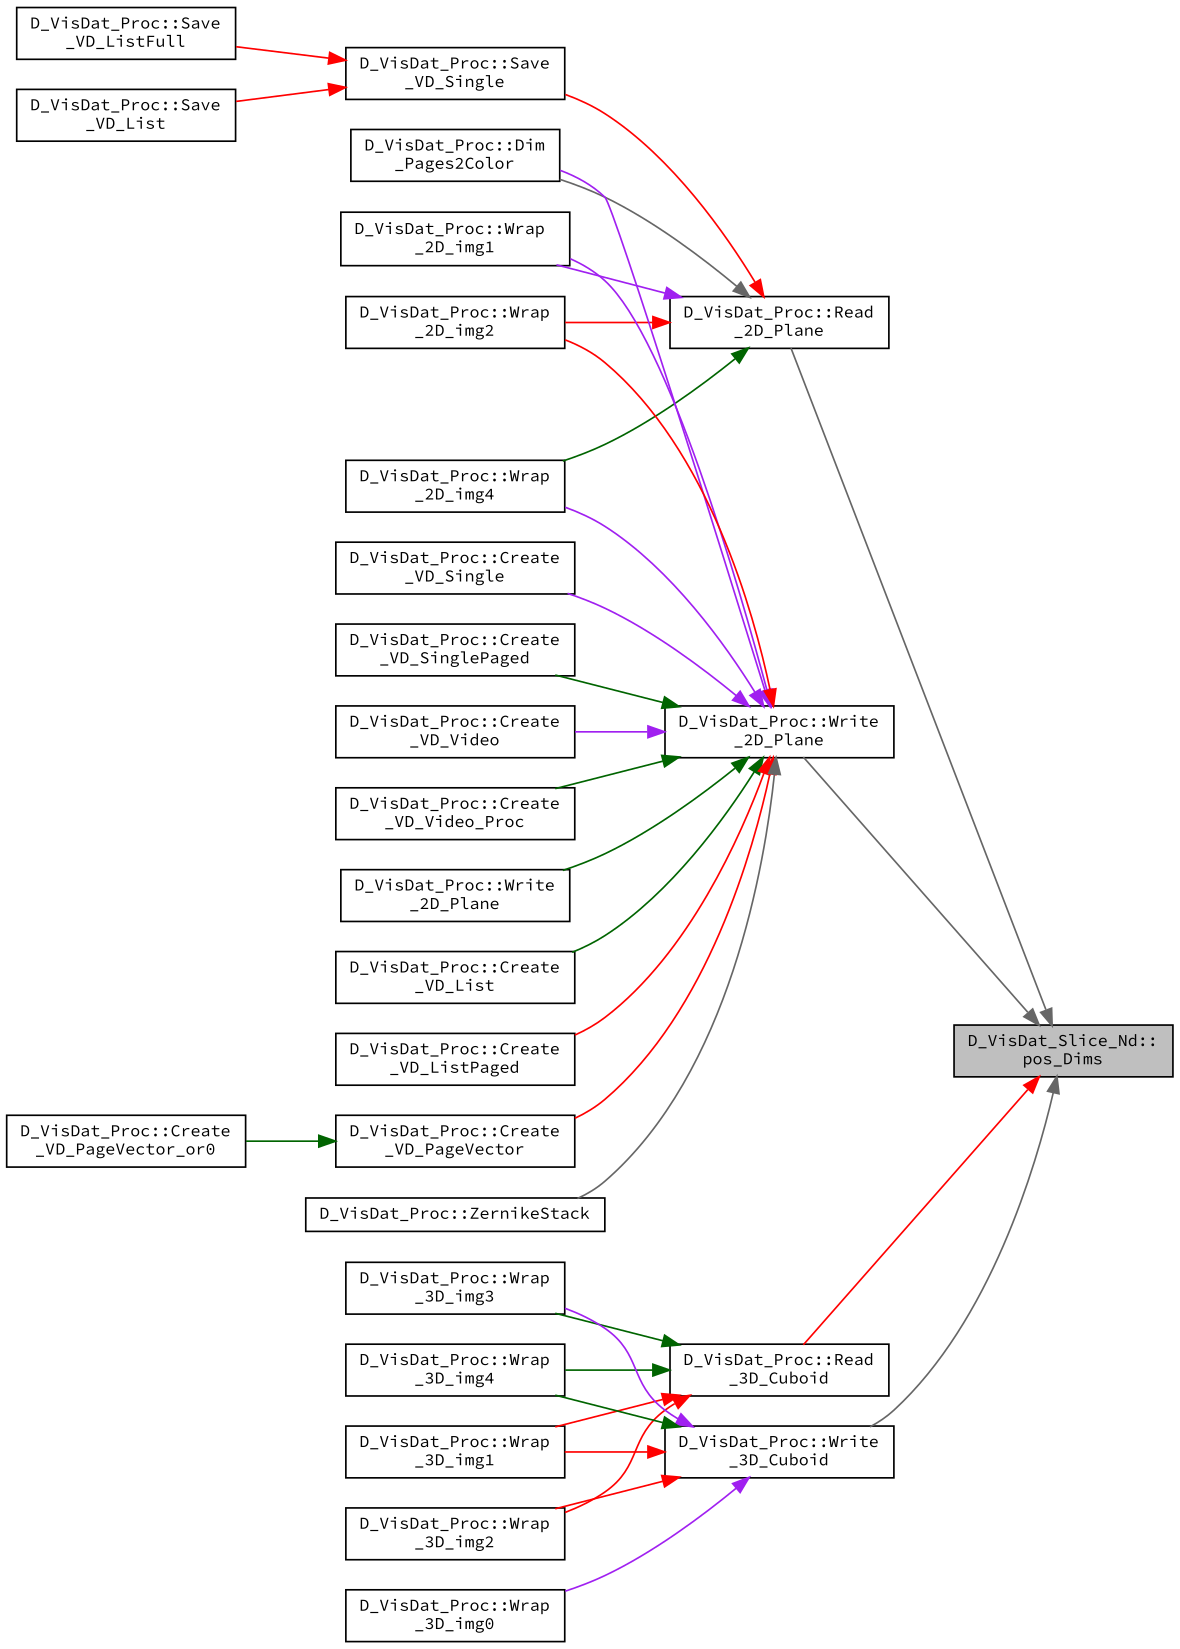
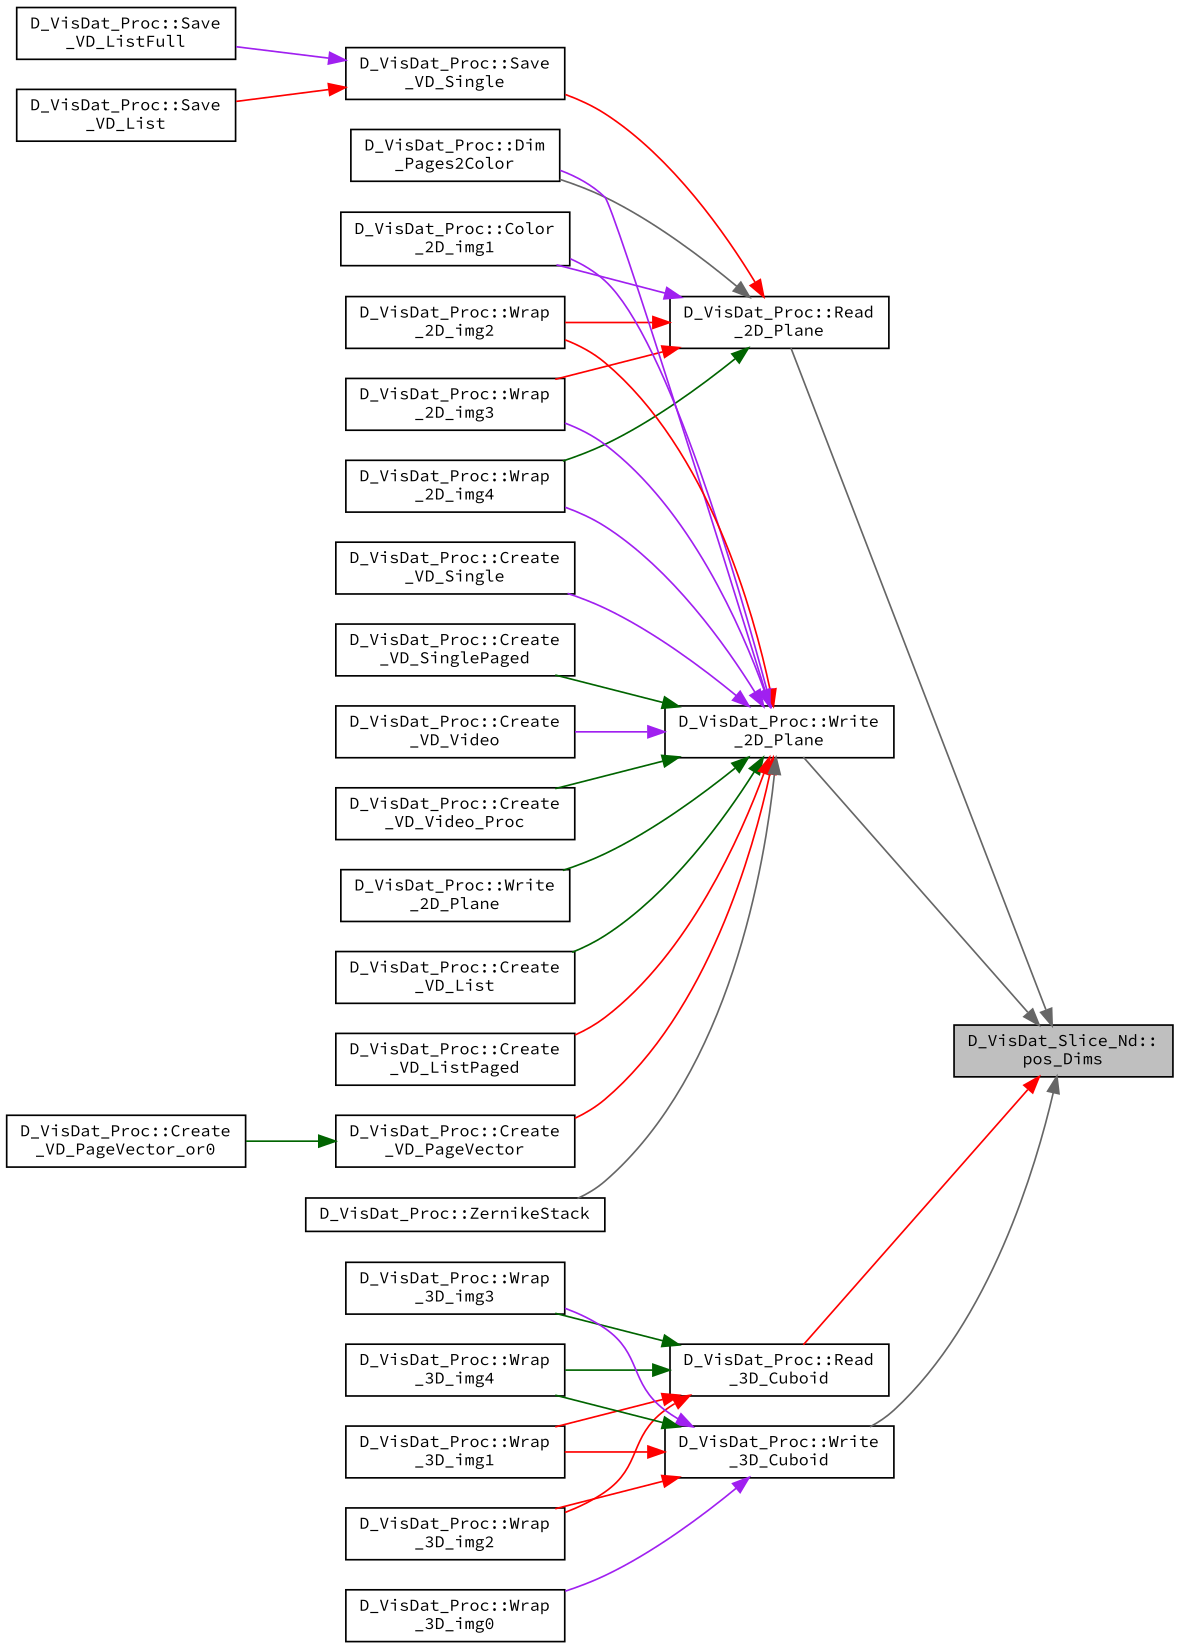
edge "D_VisDat_Proc::Save _VD_ListFull" -> "D_VisDat_Proc::Save _VD_Single": color red -> purple
node "D_VisDat_Proc::Wrap _2D_img1": label "D_VisDat_Proc::Wrap _2D_img1" -> "D_VisDat_Proc::Color _2D_img1"
node "D_VisDat_Proc::Wrap _2D_img3": added
